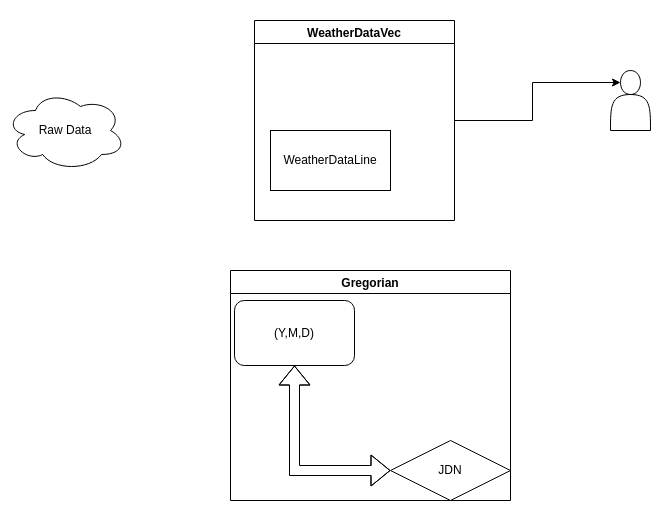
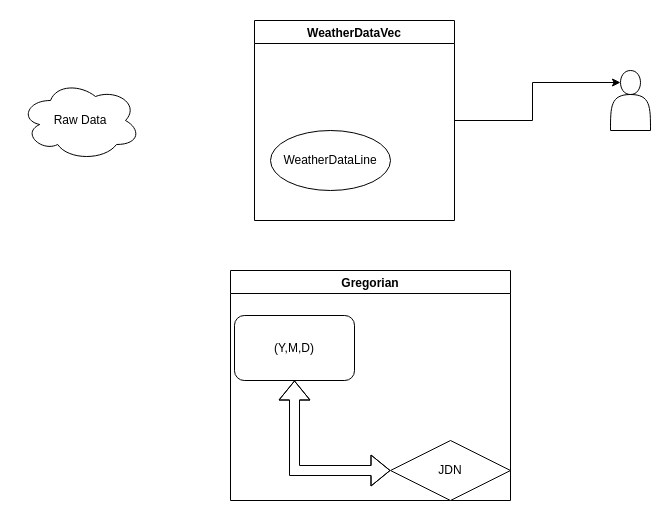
node "Raw Data": moved (66, 131) -> (81, 121)
node "WeatherDataLine": shape rectangle -> ellipse
node "(Y,M,D)": moved (295, 333) -> (295, 348)
